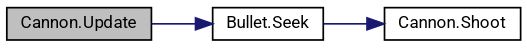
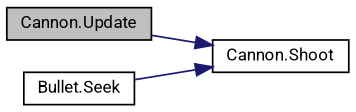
edge "Cannon.Update" -> "Bullet.Seek": now "Cannon.Update" -> "Cannon.Shoot"
